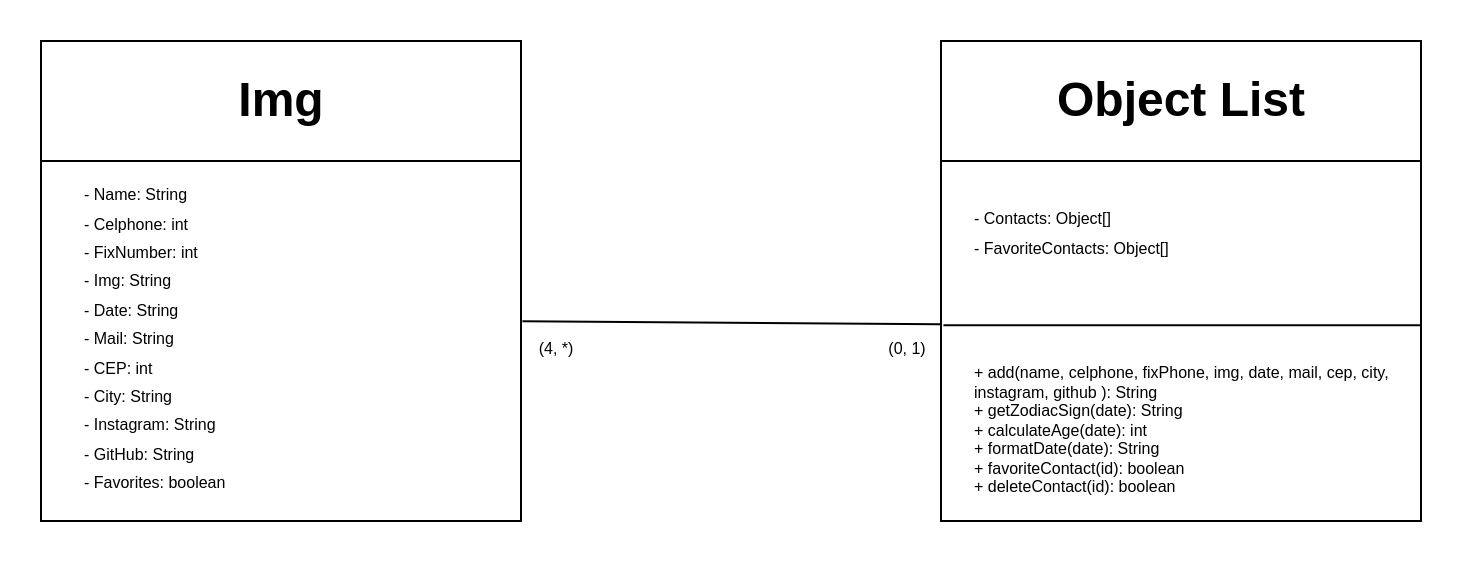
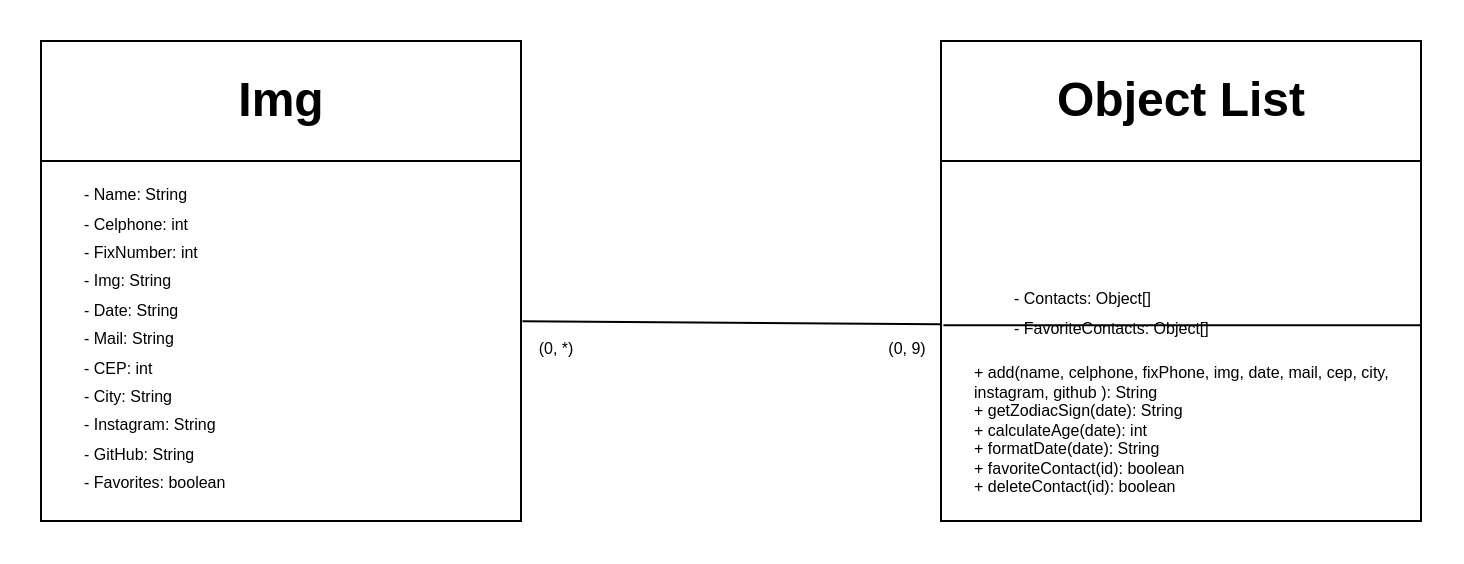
node "- Contacts: Object[] - FavoriteContacts: Object[]": moved (1101, 231) -> (1141, 311)
node "(4, *)": label "(4, *)" -> "(0, *)"
node "(0, 1)": label "(0, 1)" -> "(0, 9)"
